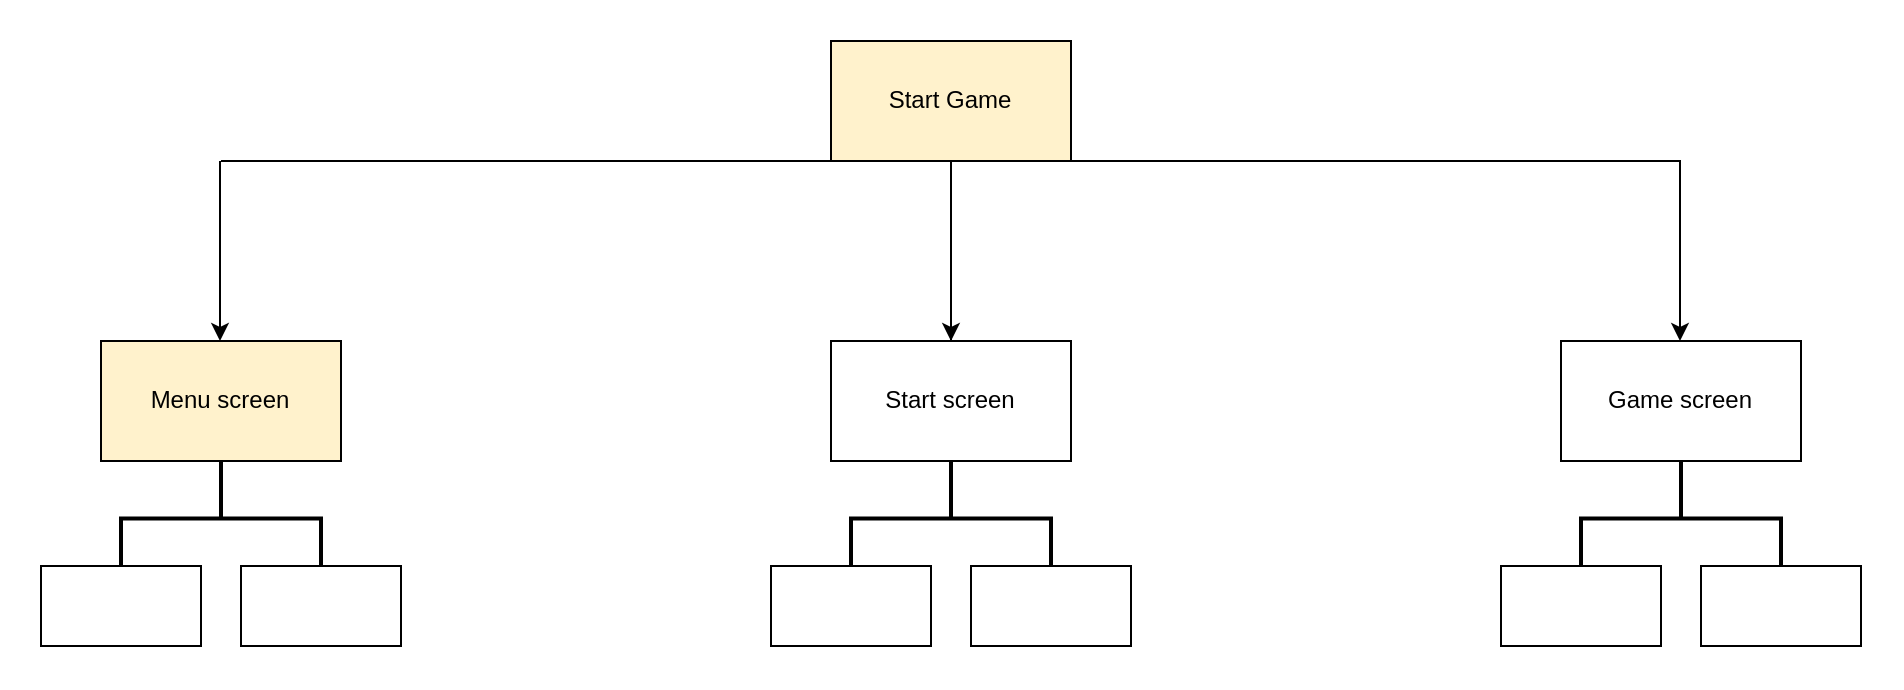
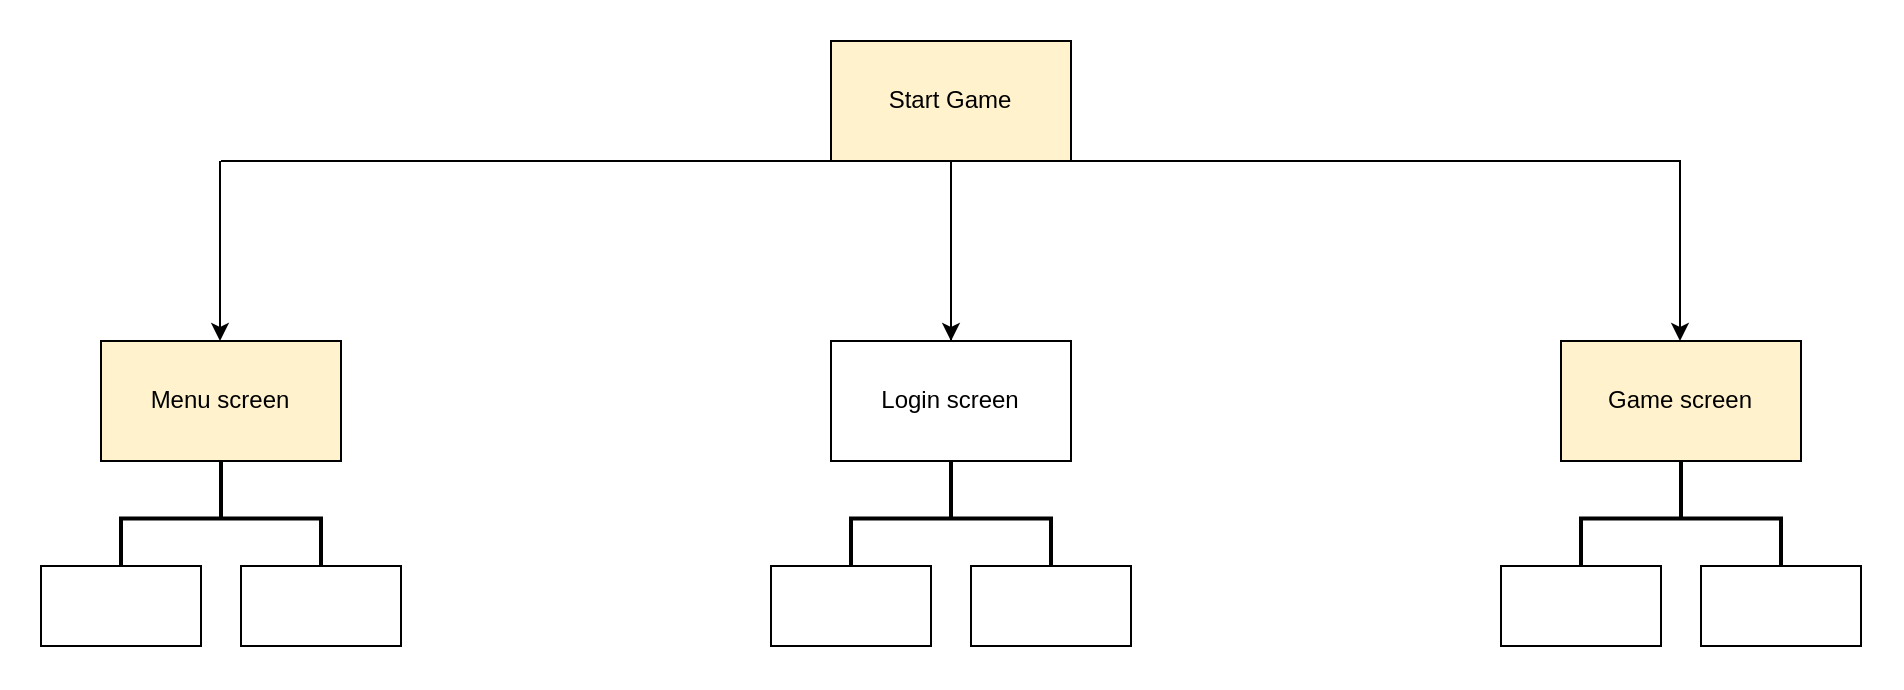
node "Start screen": label "Start screen" -> "Login screen"
node "Game screen": fillcolor #ffffff -> #fff2cc
